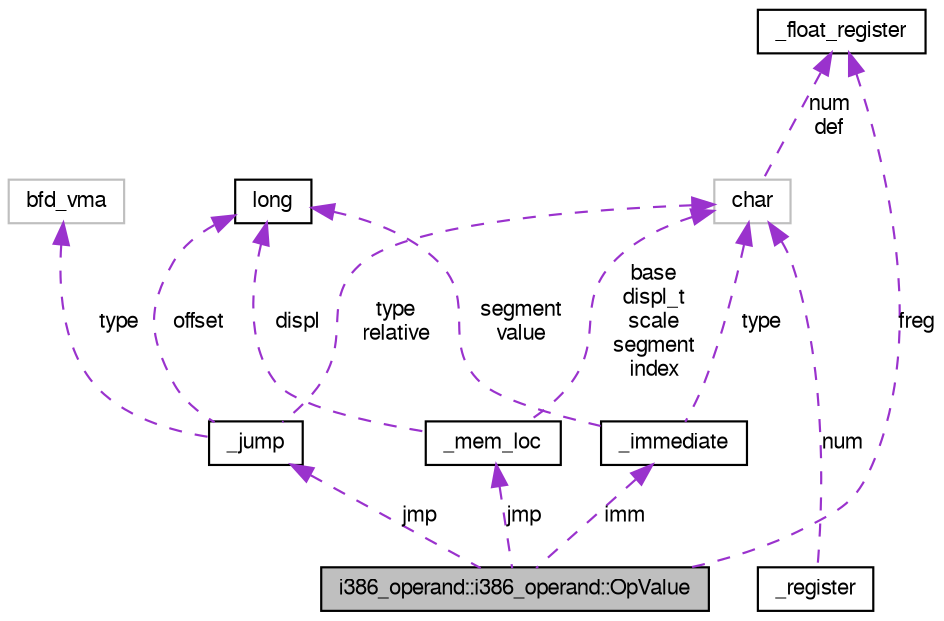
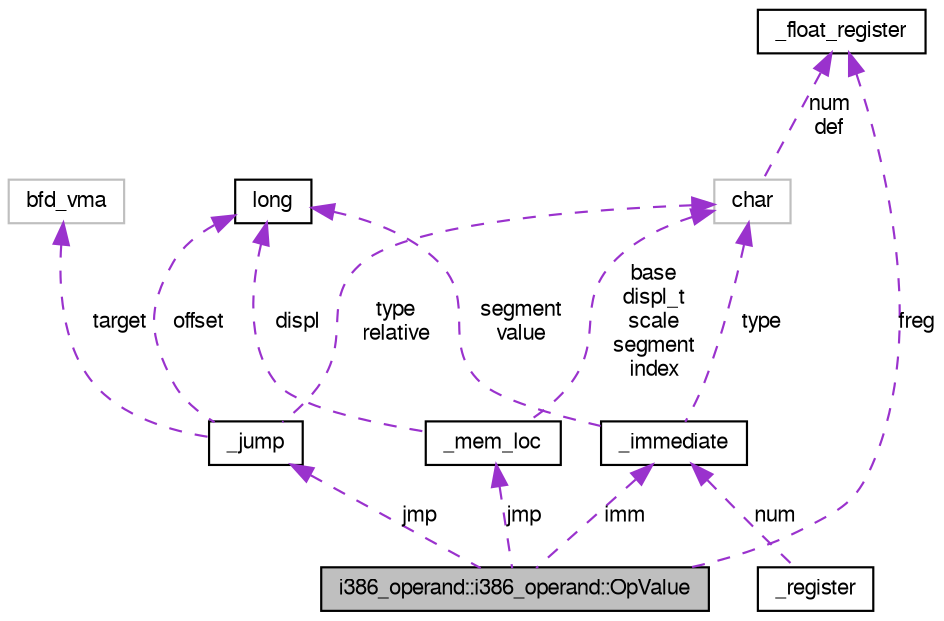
edge "_jump" -> "bfd_vma": label "type" -> "target"
edge "_register" -> "char": now "_register" -> "_immediate"
